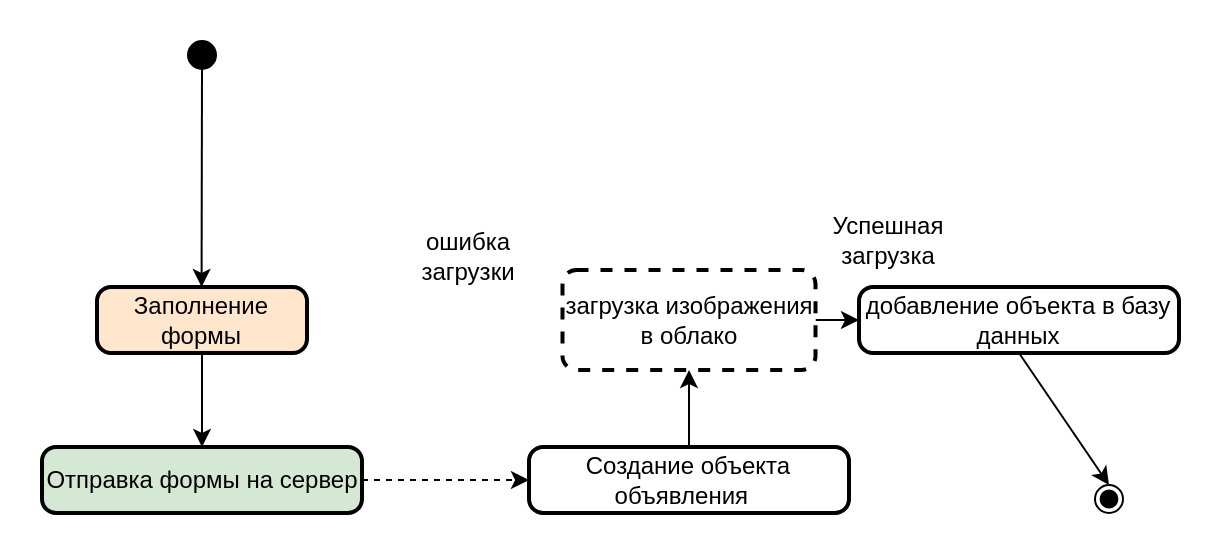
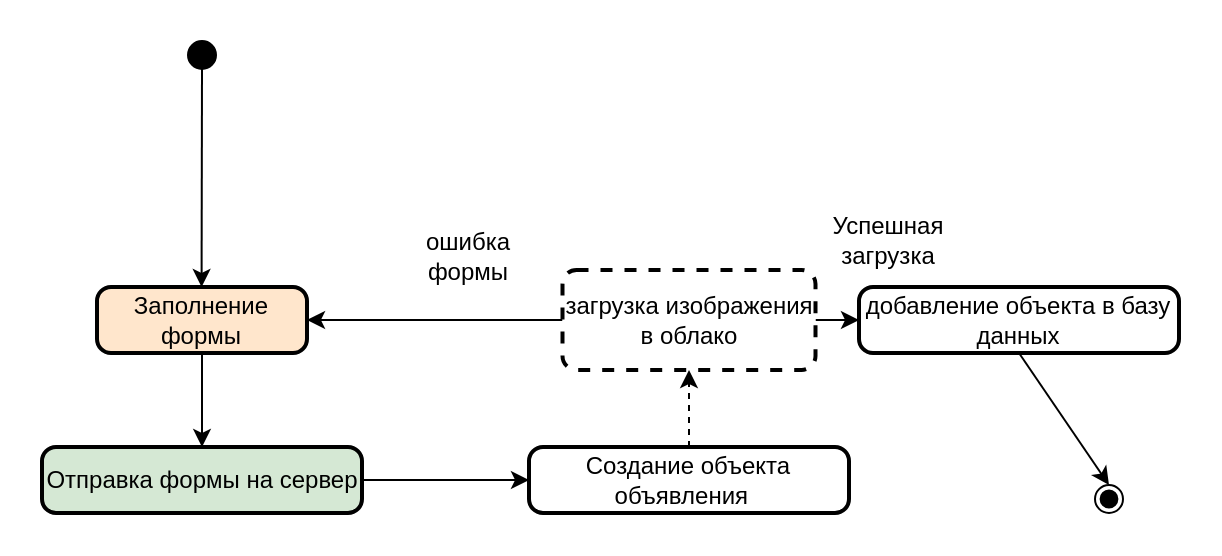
node "ошибка загрузки": label "ошибка загрузки" -> "ошибка формы"
edge "загрузка изображения в облако" -> "Заполнение формы": added
edge "Создание объекта объявления" -> "загрузка изображения в облако": style solid -> dashed
edge "Отправка формы на сервер" -> "Создание объекта объявления": style dashed -> solid
